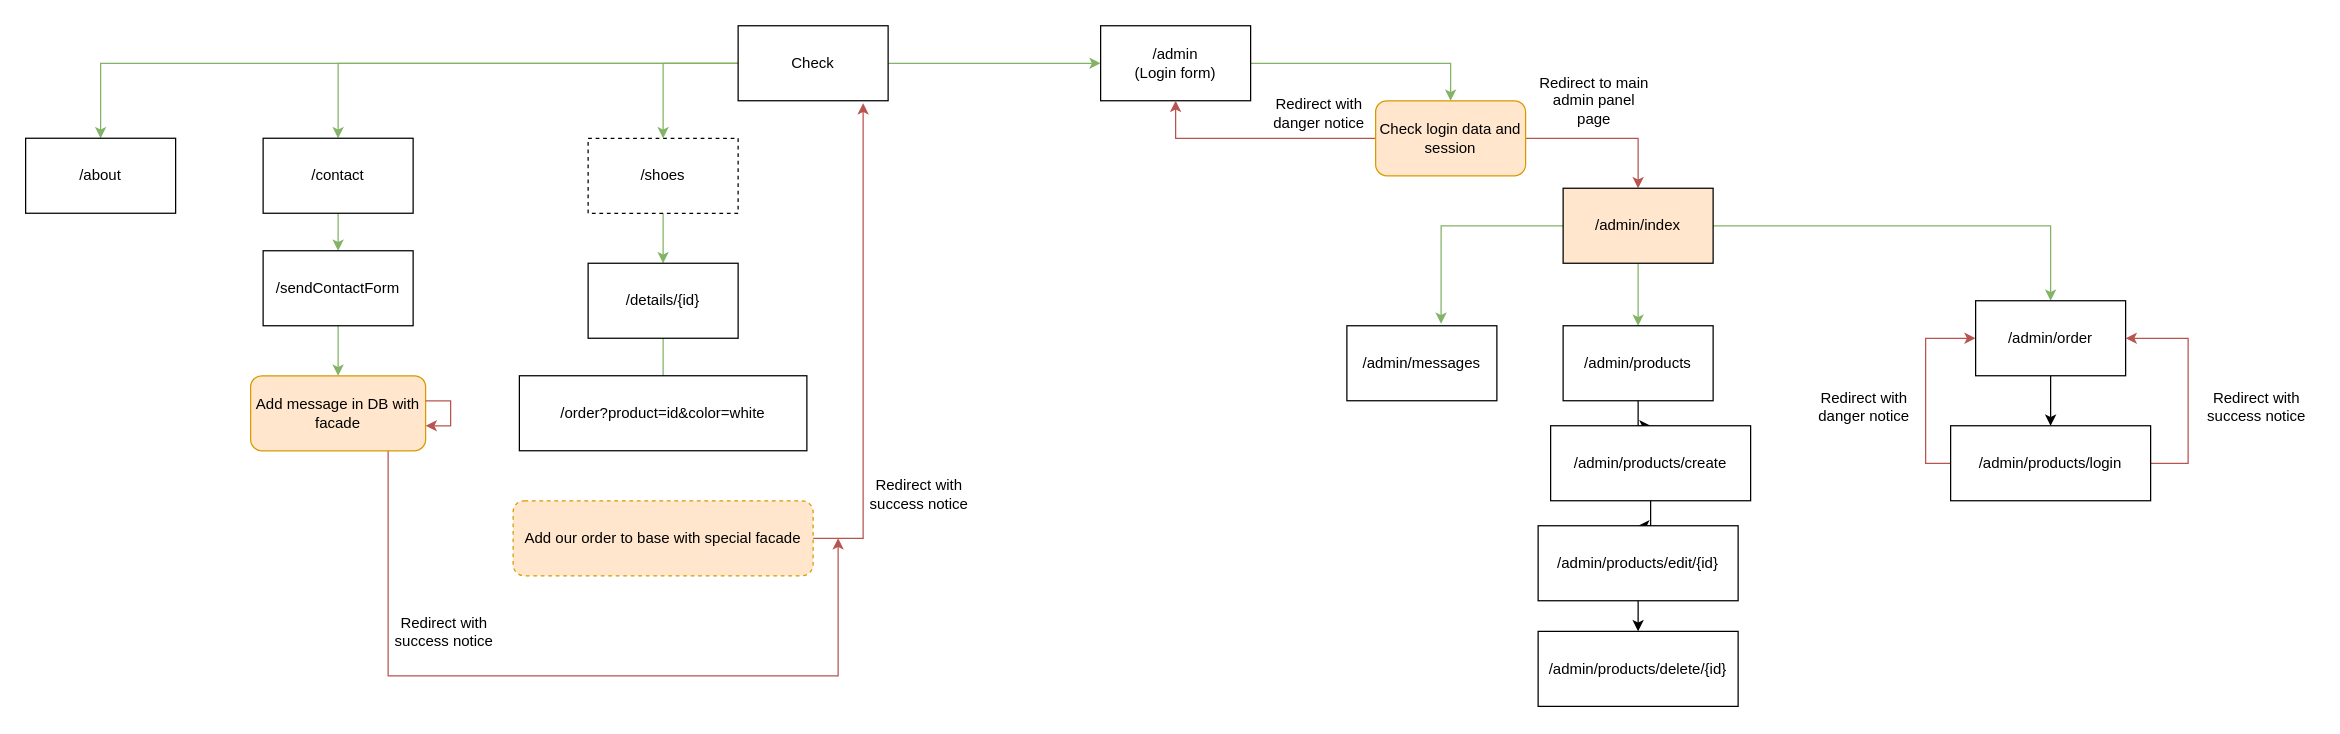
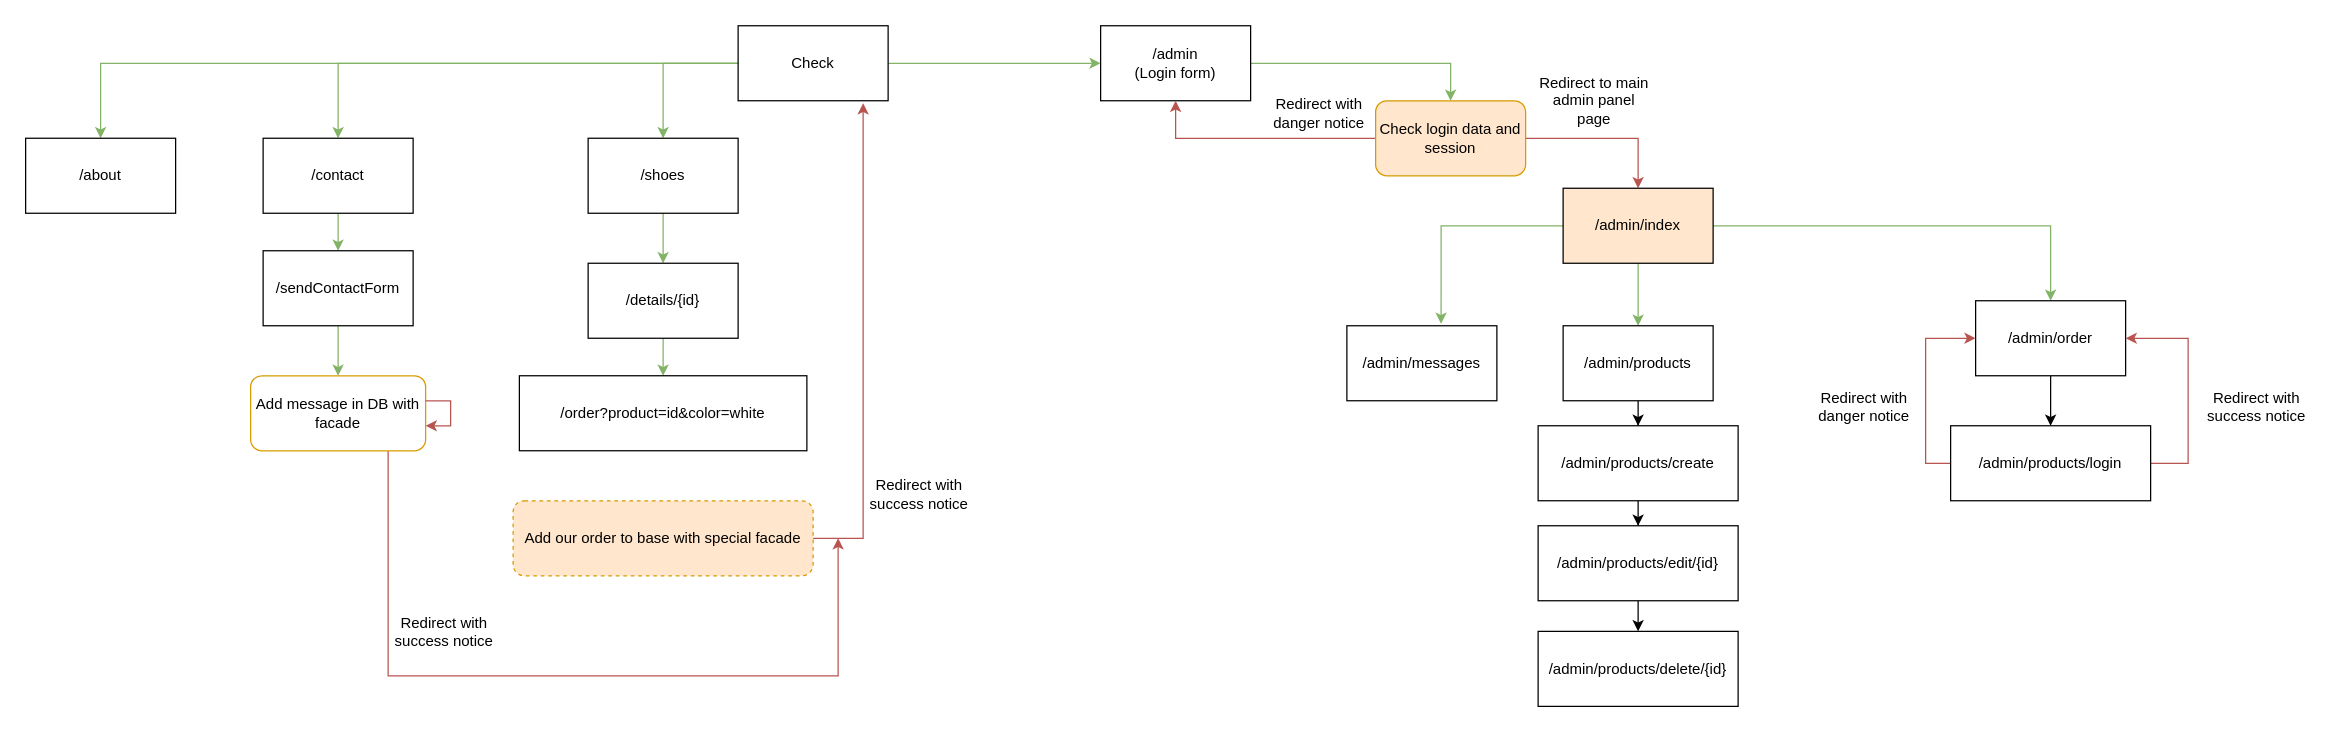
node "/shoes": style dashed -> solid
edge "/details/{id}" -- "/order?product=id&color=white": arrowhead none -> classic
node "Add message in DB with facade": fillcolor #ffe6cc -> #ffffff
node "/admin/products/create": moved (1651, 463) -> (1638, 463)
